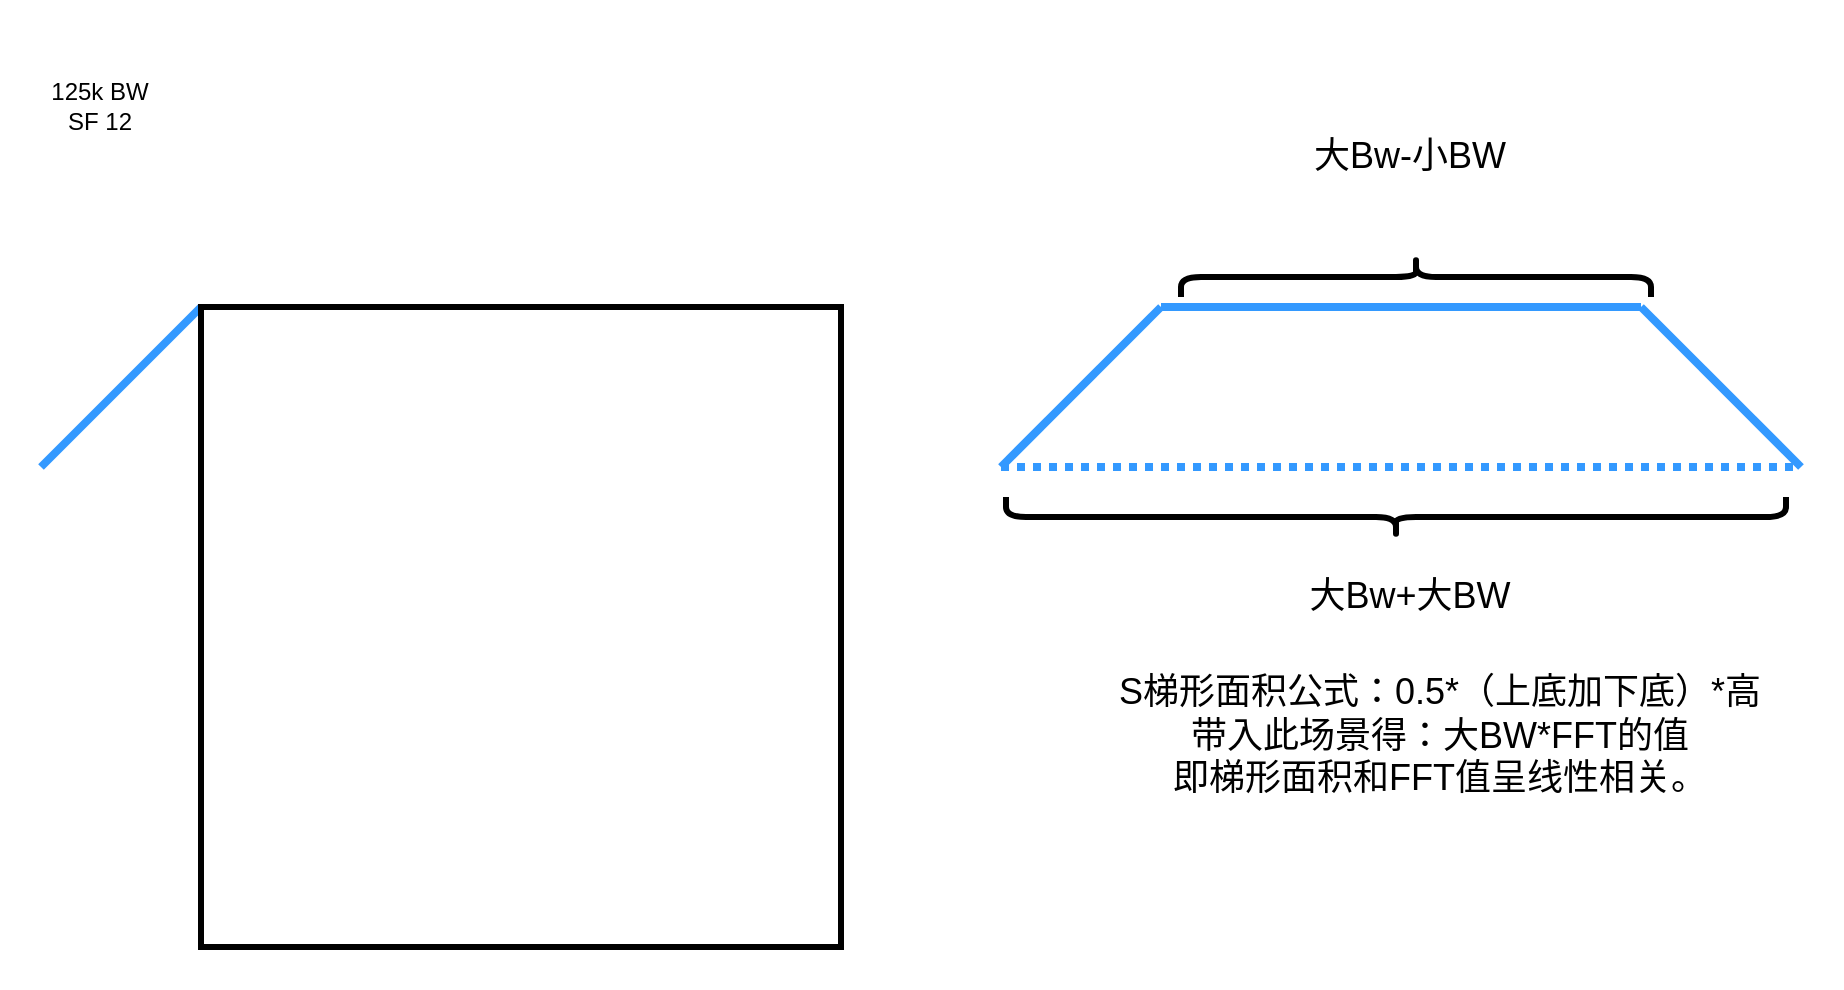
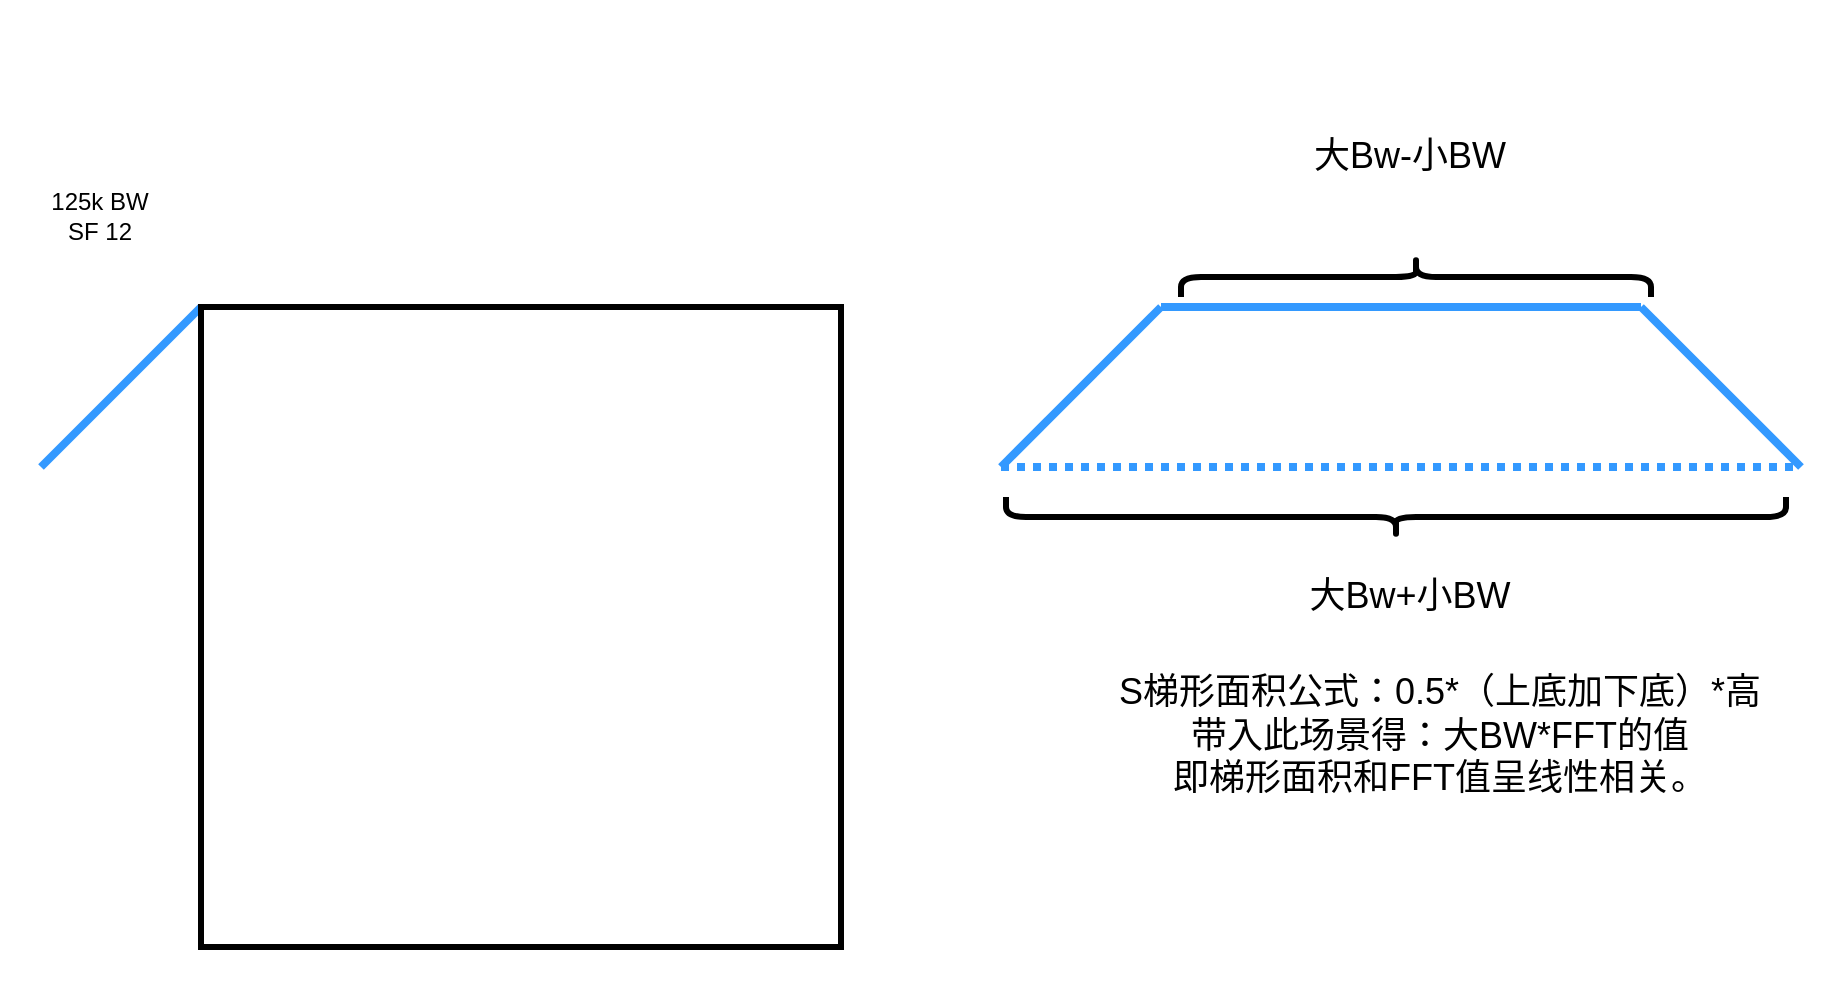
node "125k BW SF 12": moved (101, 107) -> (101, 217)
node "大Bw+大BW": label "大Bw+大BW" -> "大Bw+小BW"
